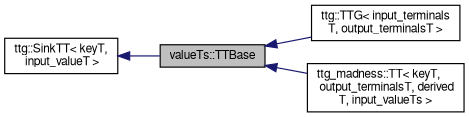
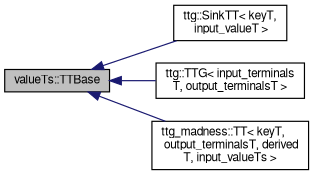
edge "valueTs::TTBase" -> "ttg::SinkTT< keyT, input_valueT >": reversed
